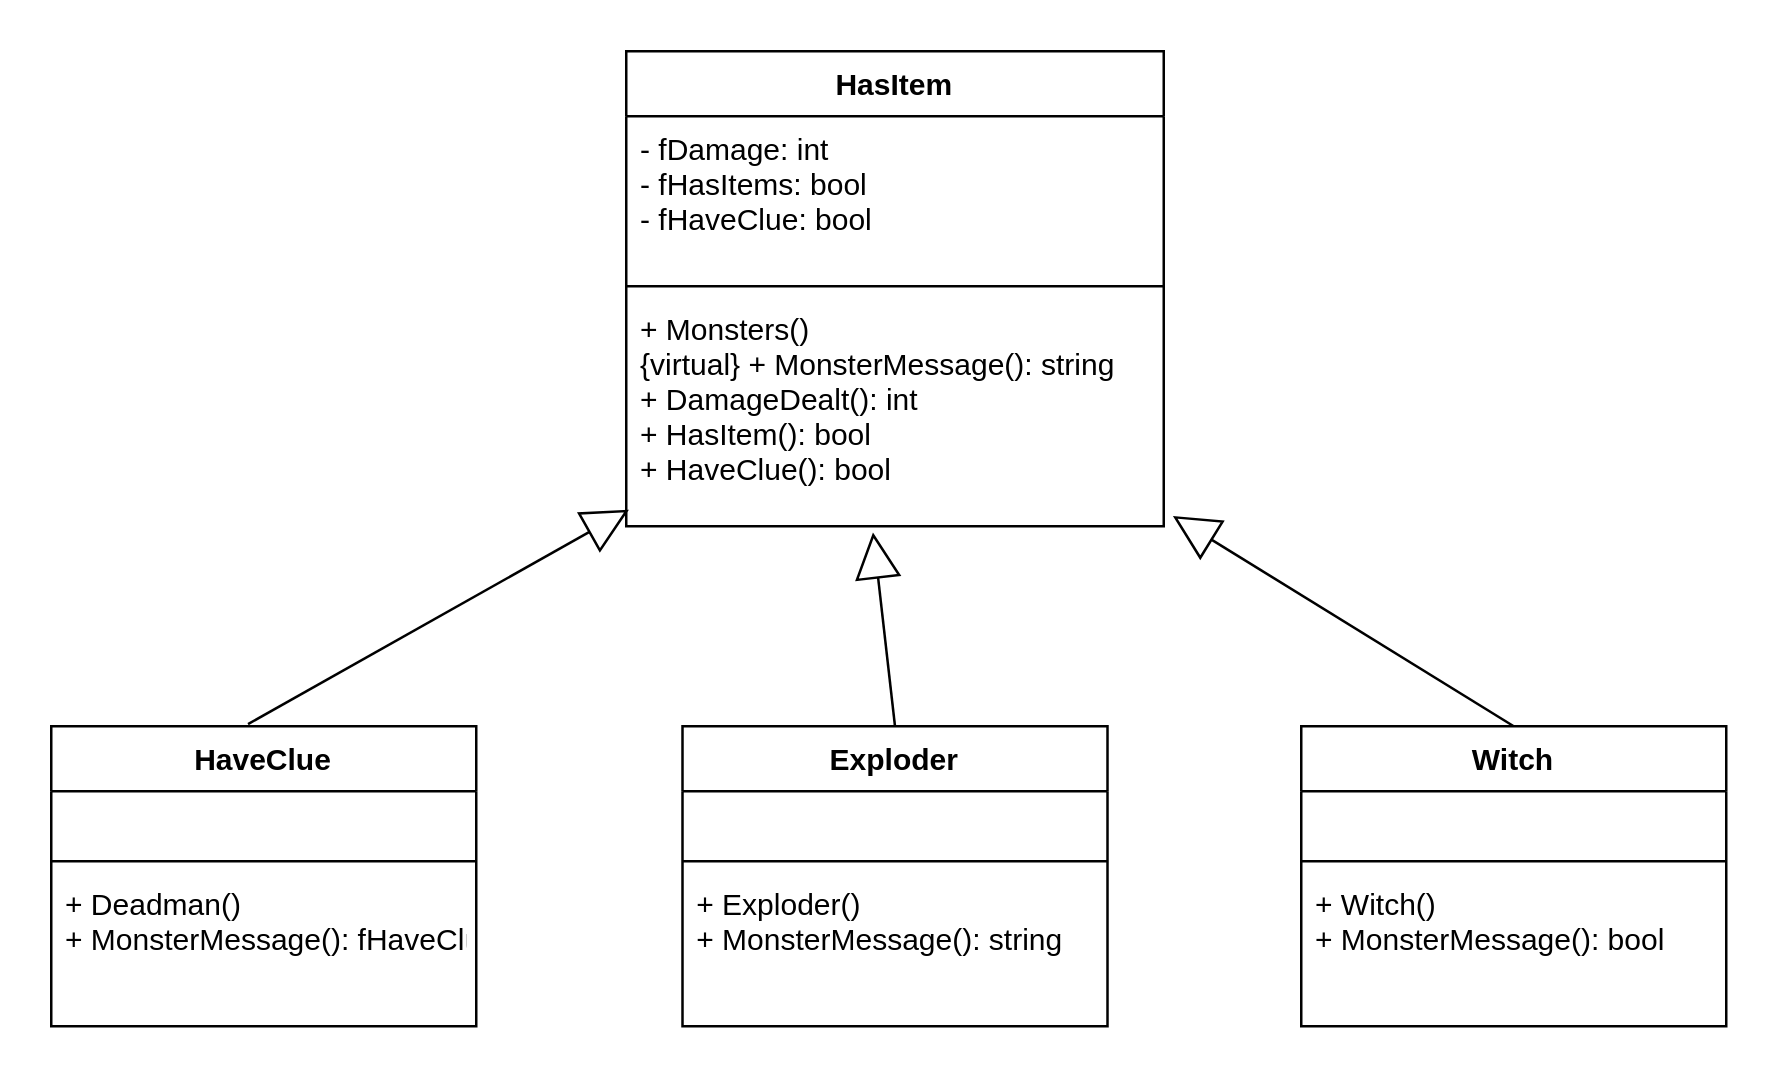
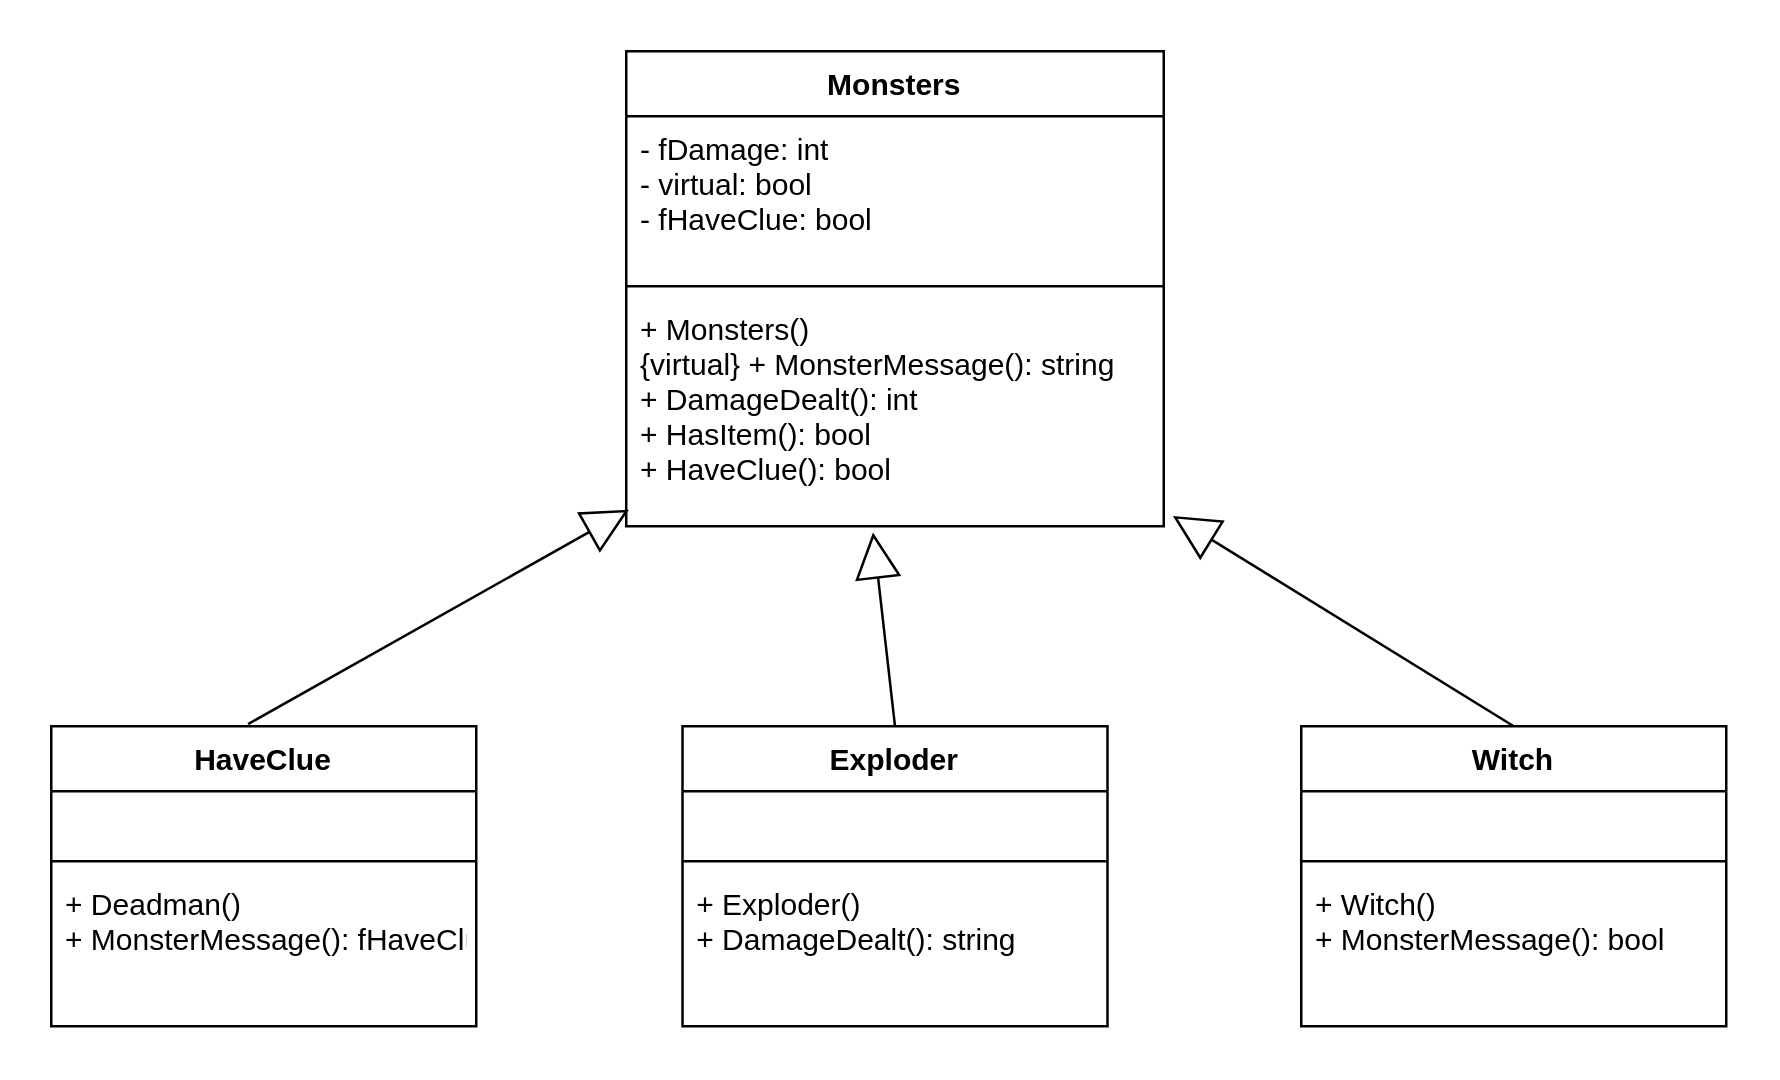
node "HasItem": label "HasItem" -> "Monsters"
node "- fDamage: int - fHasItems: bool - fHaveClue: bool": label "- fDamage: int - fHasItems: bool - fHaveClue: bool" -> "- fDamage: int - virtual: bool - fHaveClue: bool"
node "+ Exploder() + MonsterMessage(): string": label "+ Exploder() + MonsterMessage(): string" -> "+ Exploder() + DamageDealt(): string"
